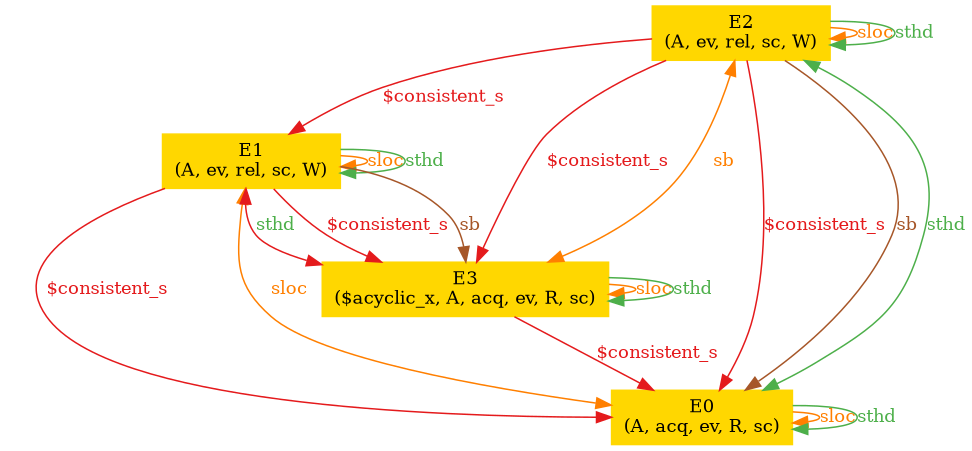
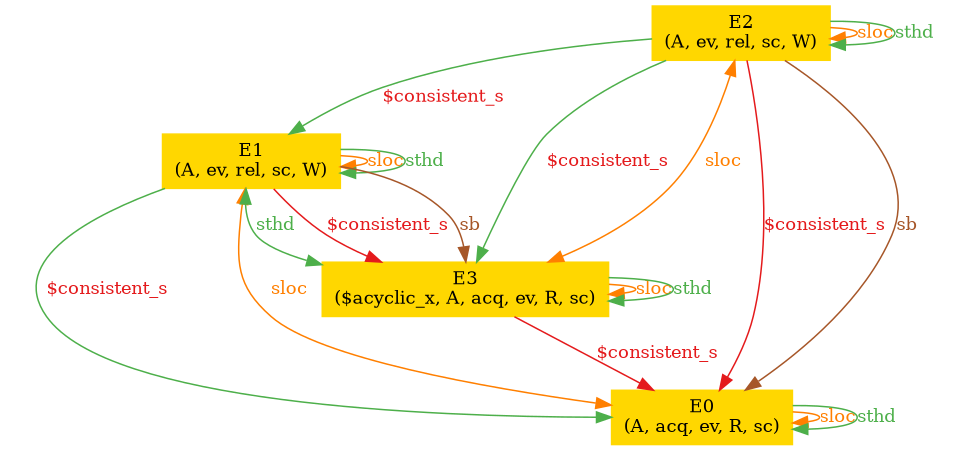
edge "E2 (A, ev, rel, sc, W)" -> "E1 (A, ev, rel, sc, W)": color #e41a1c -> #4daf4a
edge "E2 (A, ev, rel, sc, W)" -> "E3 ($acyclic_x, A, acq, ev, R, sc)": color #e41a1c -> #4daf4a
edge "E2 (A, ev, rel, sc, W)" -- "E3 ($acyclic_x, A, acq, ev, R, sc)": label "sb" -> "sloc"
edge "E2 (A, ev, rel, sc, W)" -- "E0 (A, acq, ev, R, sc)": removed, label "sthd"
edge "E1 (A, ev, rel, sc, W)" -- "E3 ($acyclic_x, A, acq, ev, R, sc)": color #e41a1c -> #4daf4a
edge "E1 (A, ev, rel, sc, W)" -> "E0 (A, acq, ev, R, sc)": color #e41a1c -> #4daf4a
